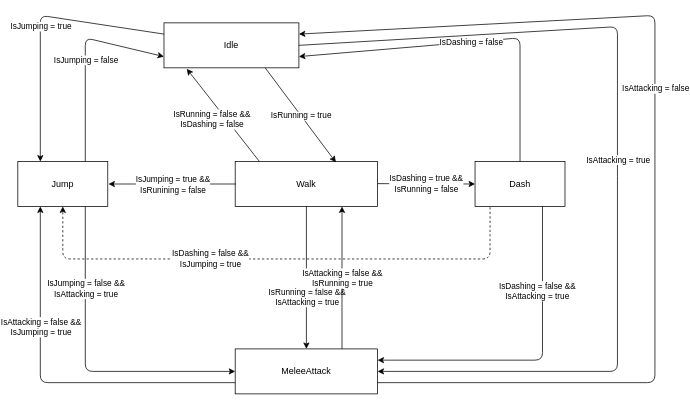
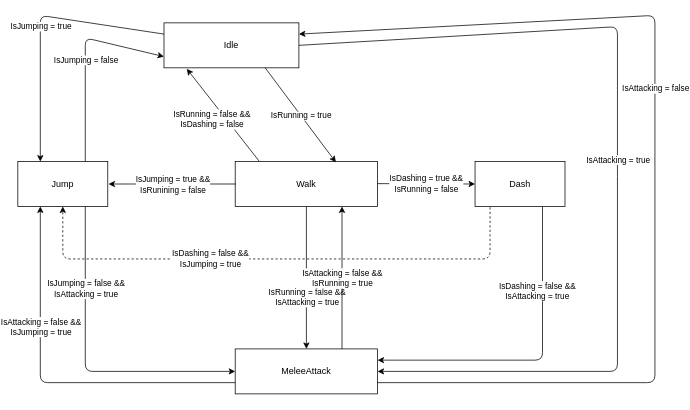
edge "Dash" -> "Idle": removed, label "IsDashing = false"
